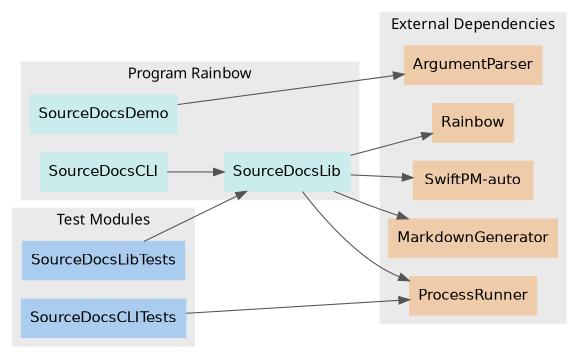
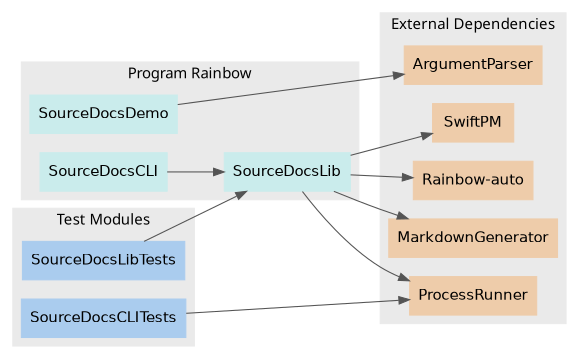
node "Rainbow": label "Rainbow" -> "SwiftPM"
node "SwiftPM-auto": label "SwiftPM-auto" -> "Rainbow-auto"
